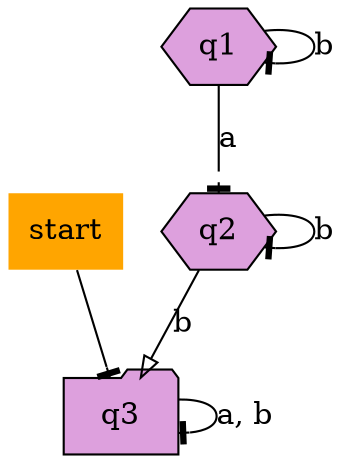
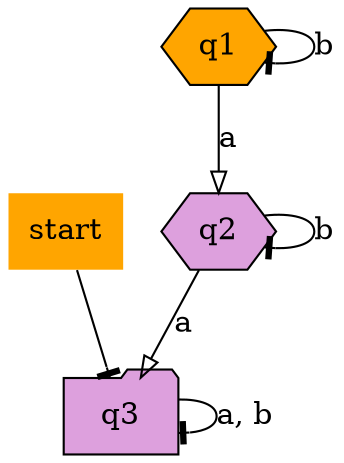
node "q1": fillcolor plum -> orange
edge "q1" -> "q2": arrowhead tee -> onormal
edge "q2" -> "q3": label "b" -> "a"
